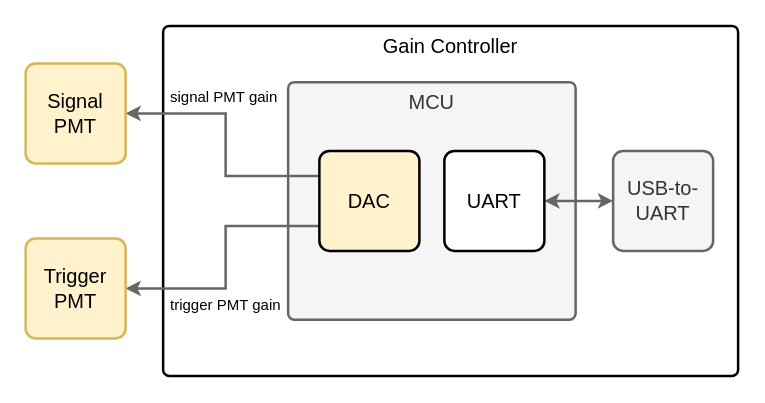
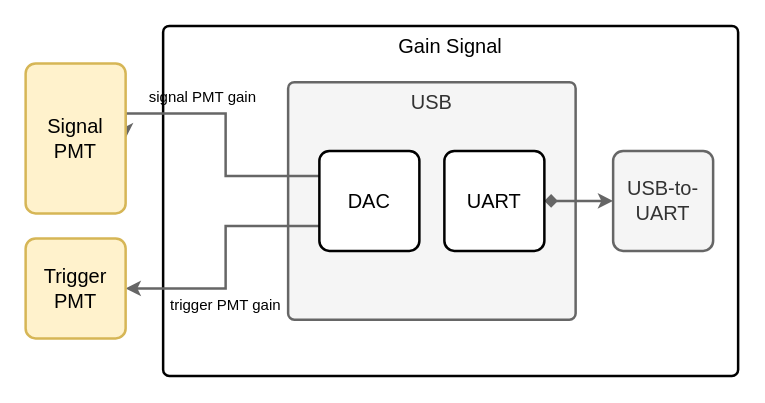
node "Gain Controller": label "Gain Controller" -> "Gain Signal"
node "MCU": label "MCU" -> "USB"
node "Signal PMT": size 100x100 -> 100x150
node "DAC": fillcolor #fff2cc -> #ffffff
edge "UART" -- "USB-to-UART": arrowhead classic -> diamond
